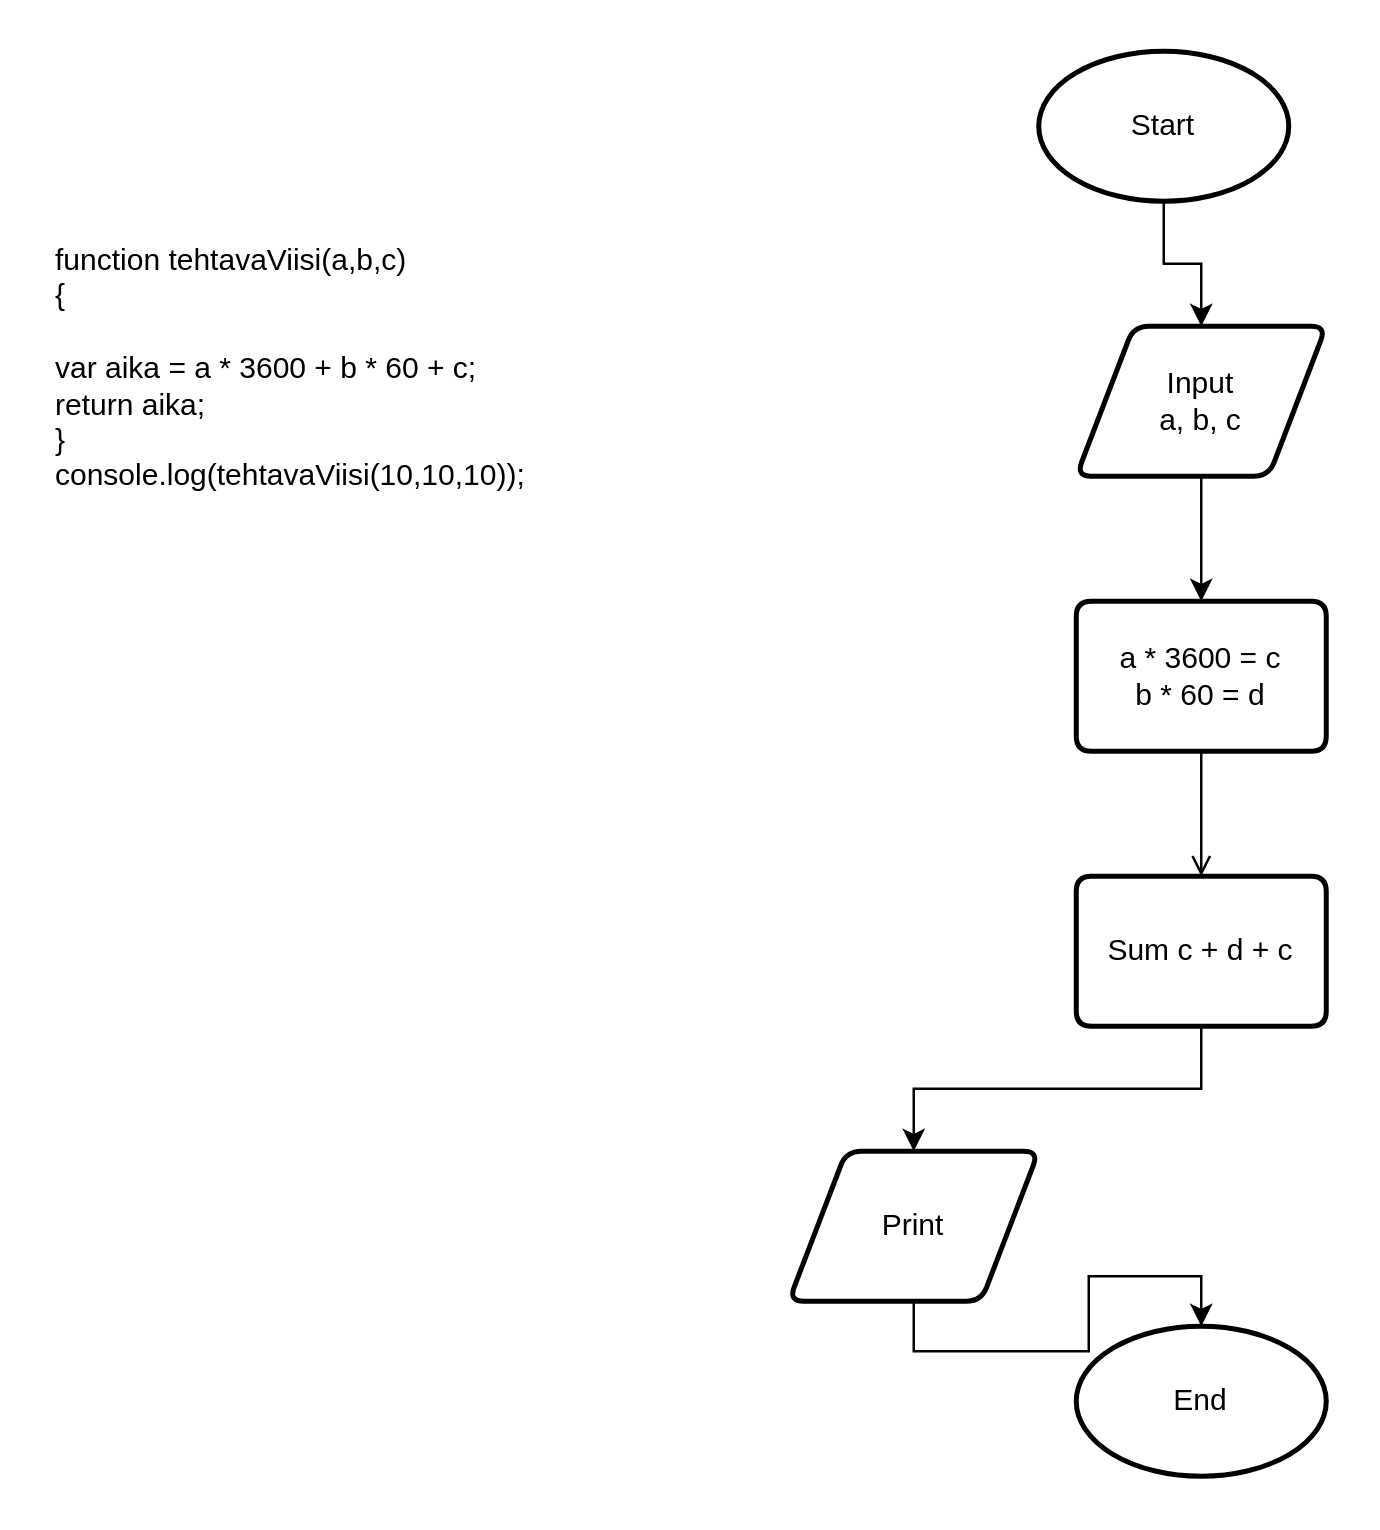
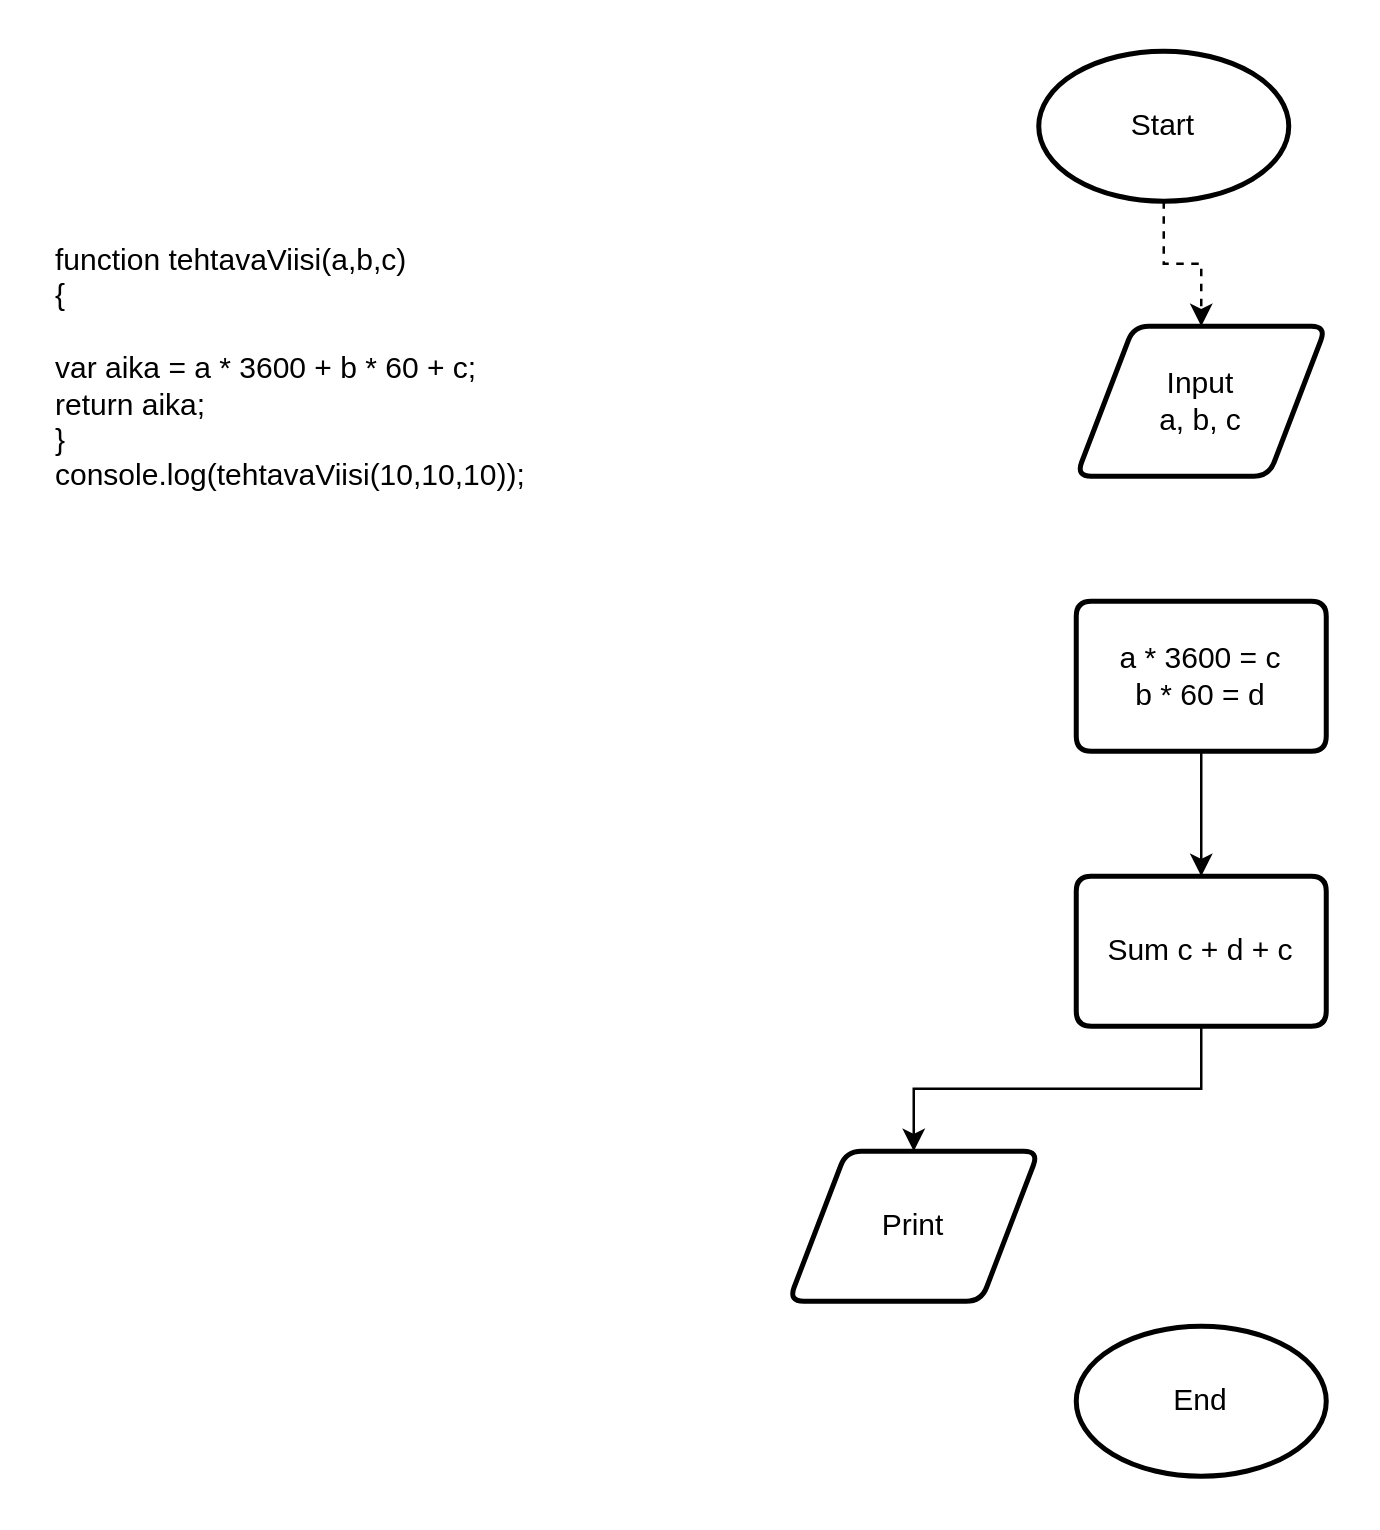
edge "Start" -> "Input a, b, c": style solid -> dashed
edge "Input a, b, c" -> "a * 3600 = c b * 60 = d": removed
edge "a * 3600 = c b * 60 = d" -> "Sum c + d + c": arrowhead open -> classic
edge "Print" -> "End": removed
